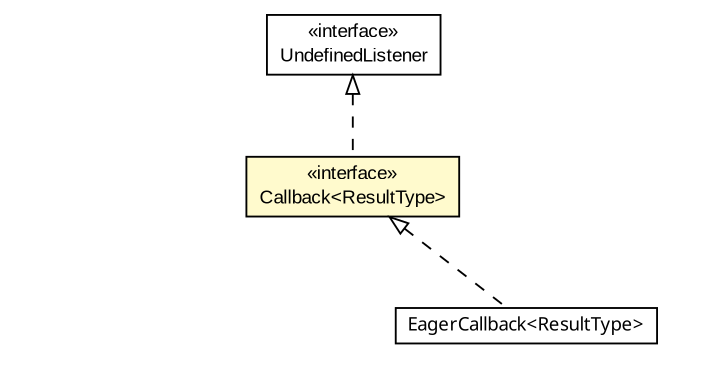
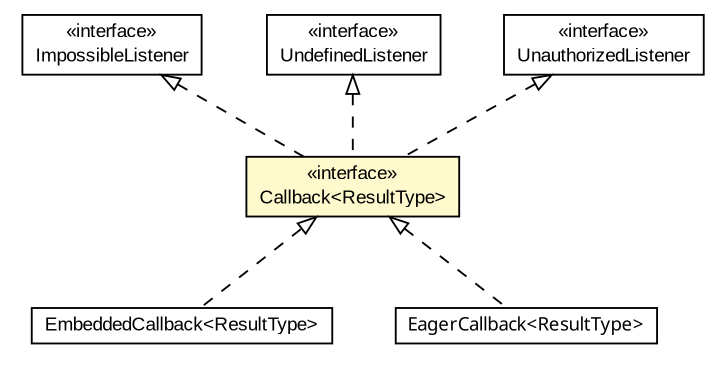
node "ImpossibleListener": added
node "UnauthorizedListener": added
node "EmbeddedCallback<ResultType>": added
